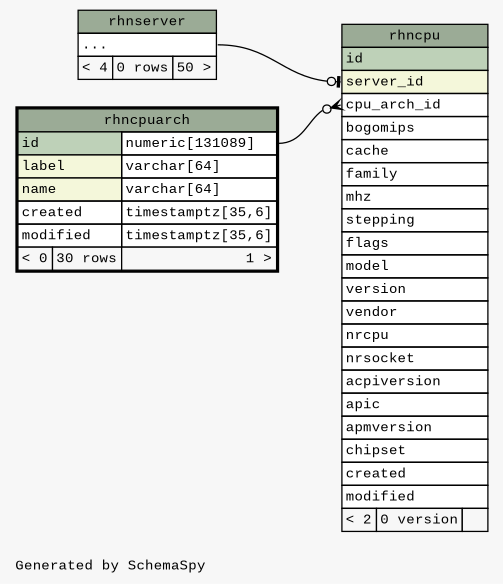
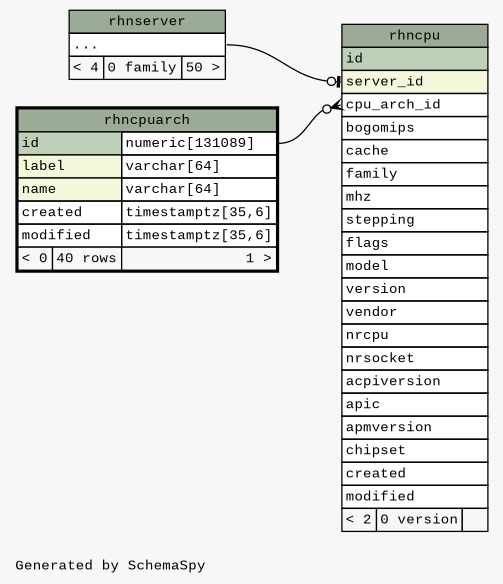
node "rhnserver": text "0 rows" -> "0 family"
node "rhncpuarch": text "30 rows" -> "40 rows"
